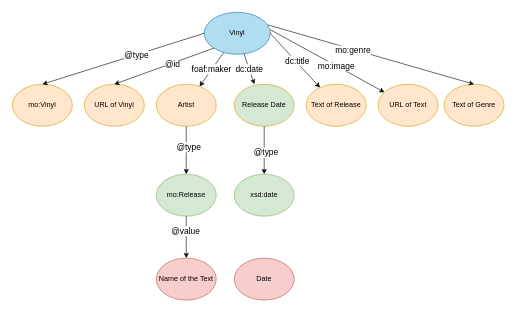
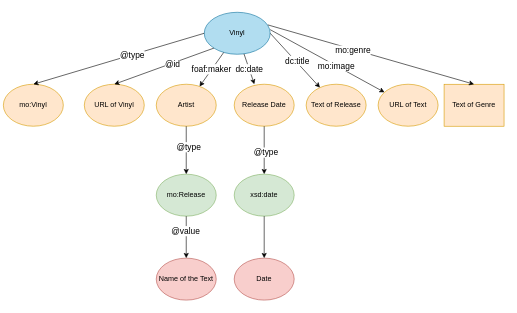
node "mo:Vinyl": moved (42, 105) -> (33, 105)
node "Release Date": fillcolor #d5e8d4 -> #ffe6cc
node "Text of Genre": shape ellipse -> rectangle
edge "xsd:date" -> "Date": added
